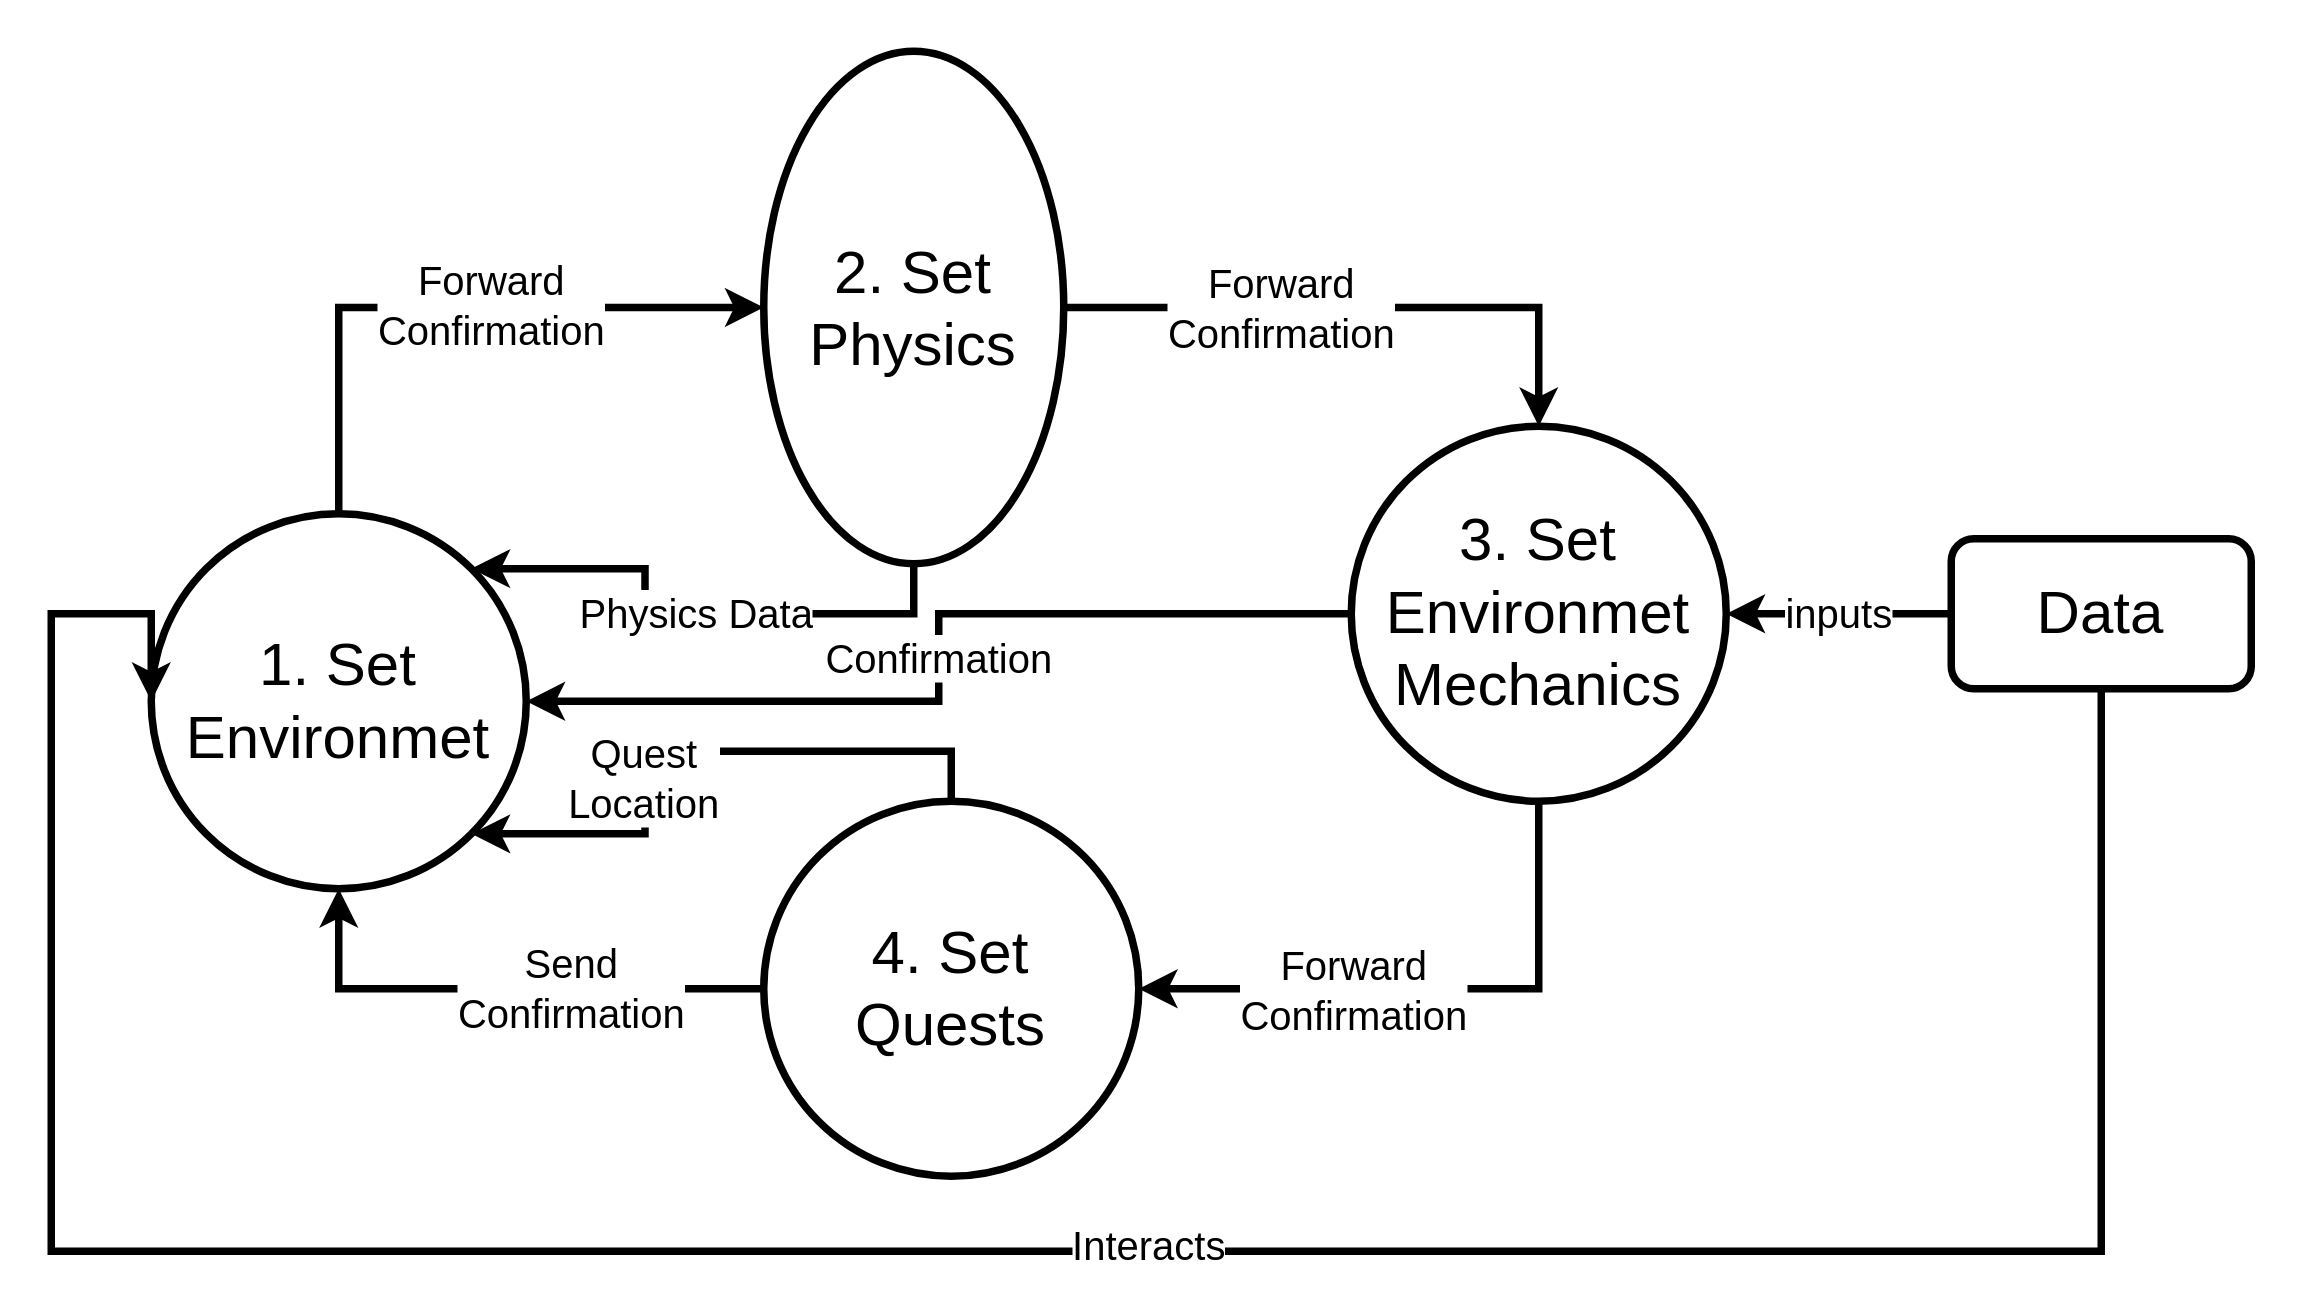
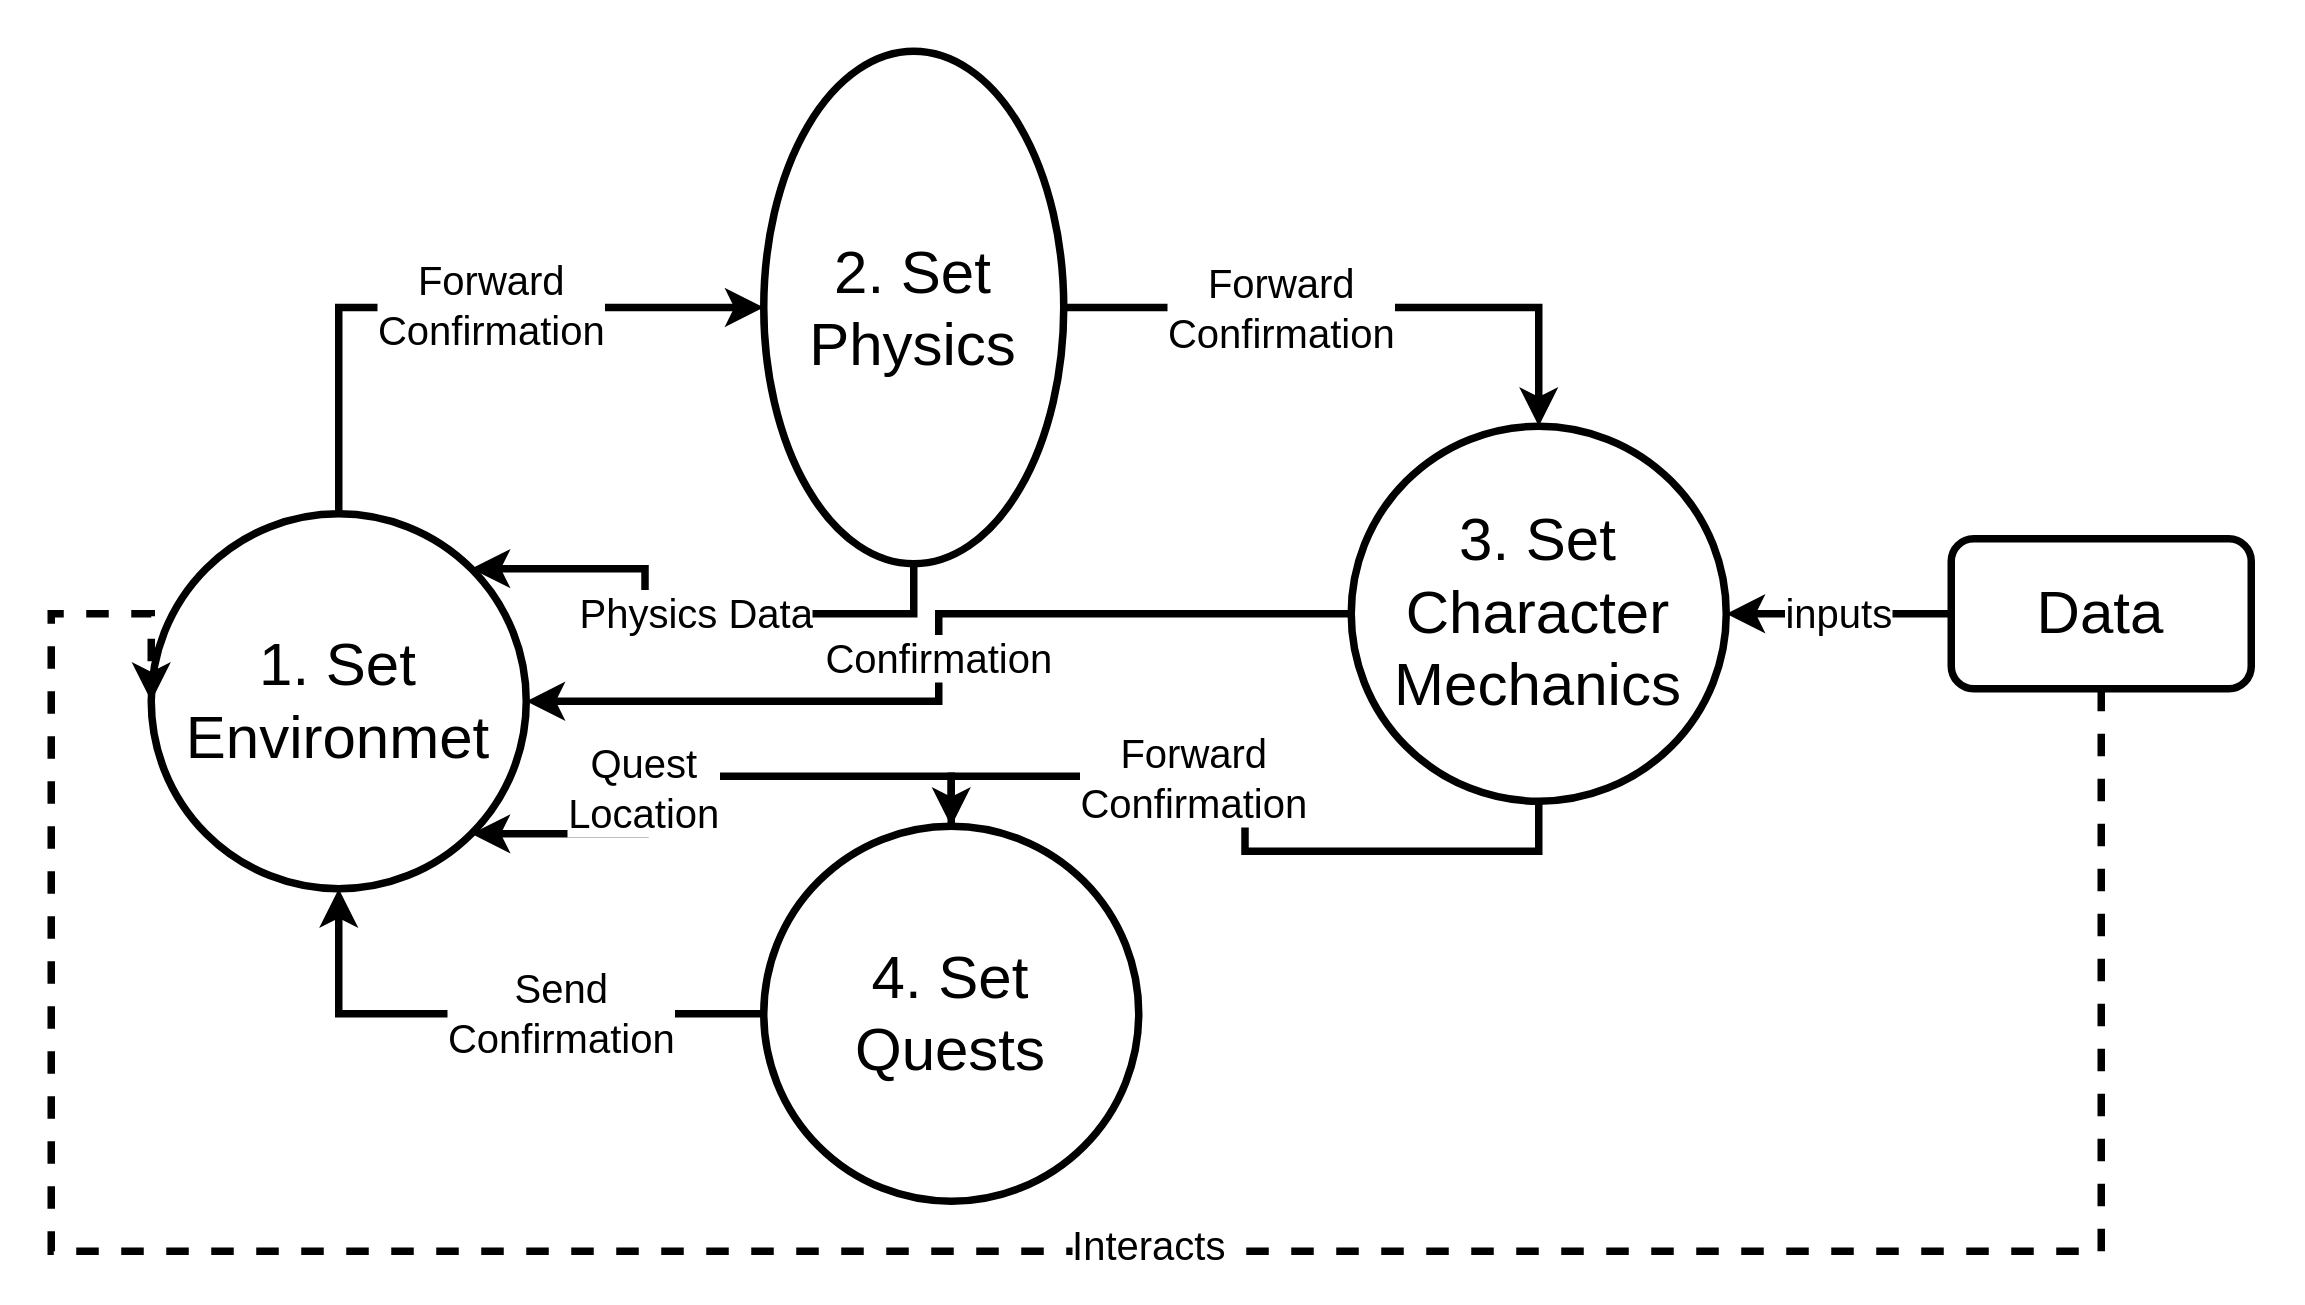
node "3. Set Environmet Mechanics": label "3. Set Environmet Mechanics" -> "3. Set Character Mechanics"
edge "Data" -> "1. Set Environmet": style solid -> dashed
node "4. Set Quests": moved (951, 989) -> (951, 1014)
